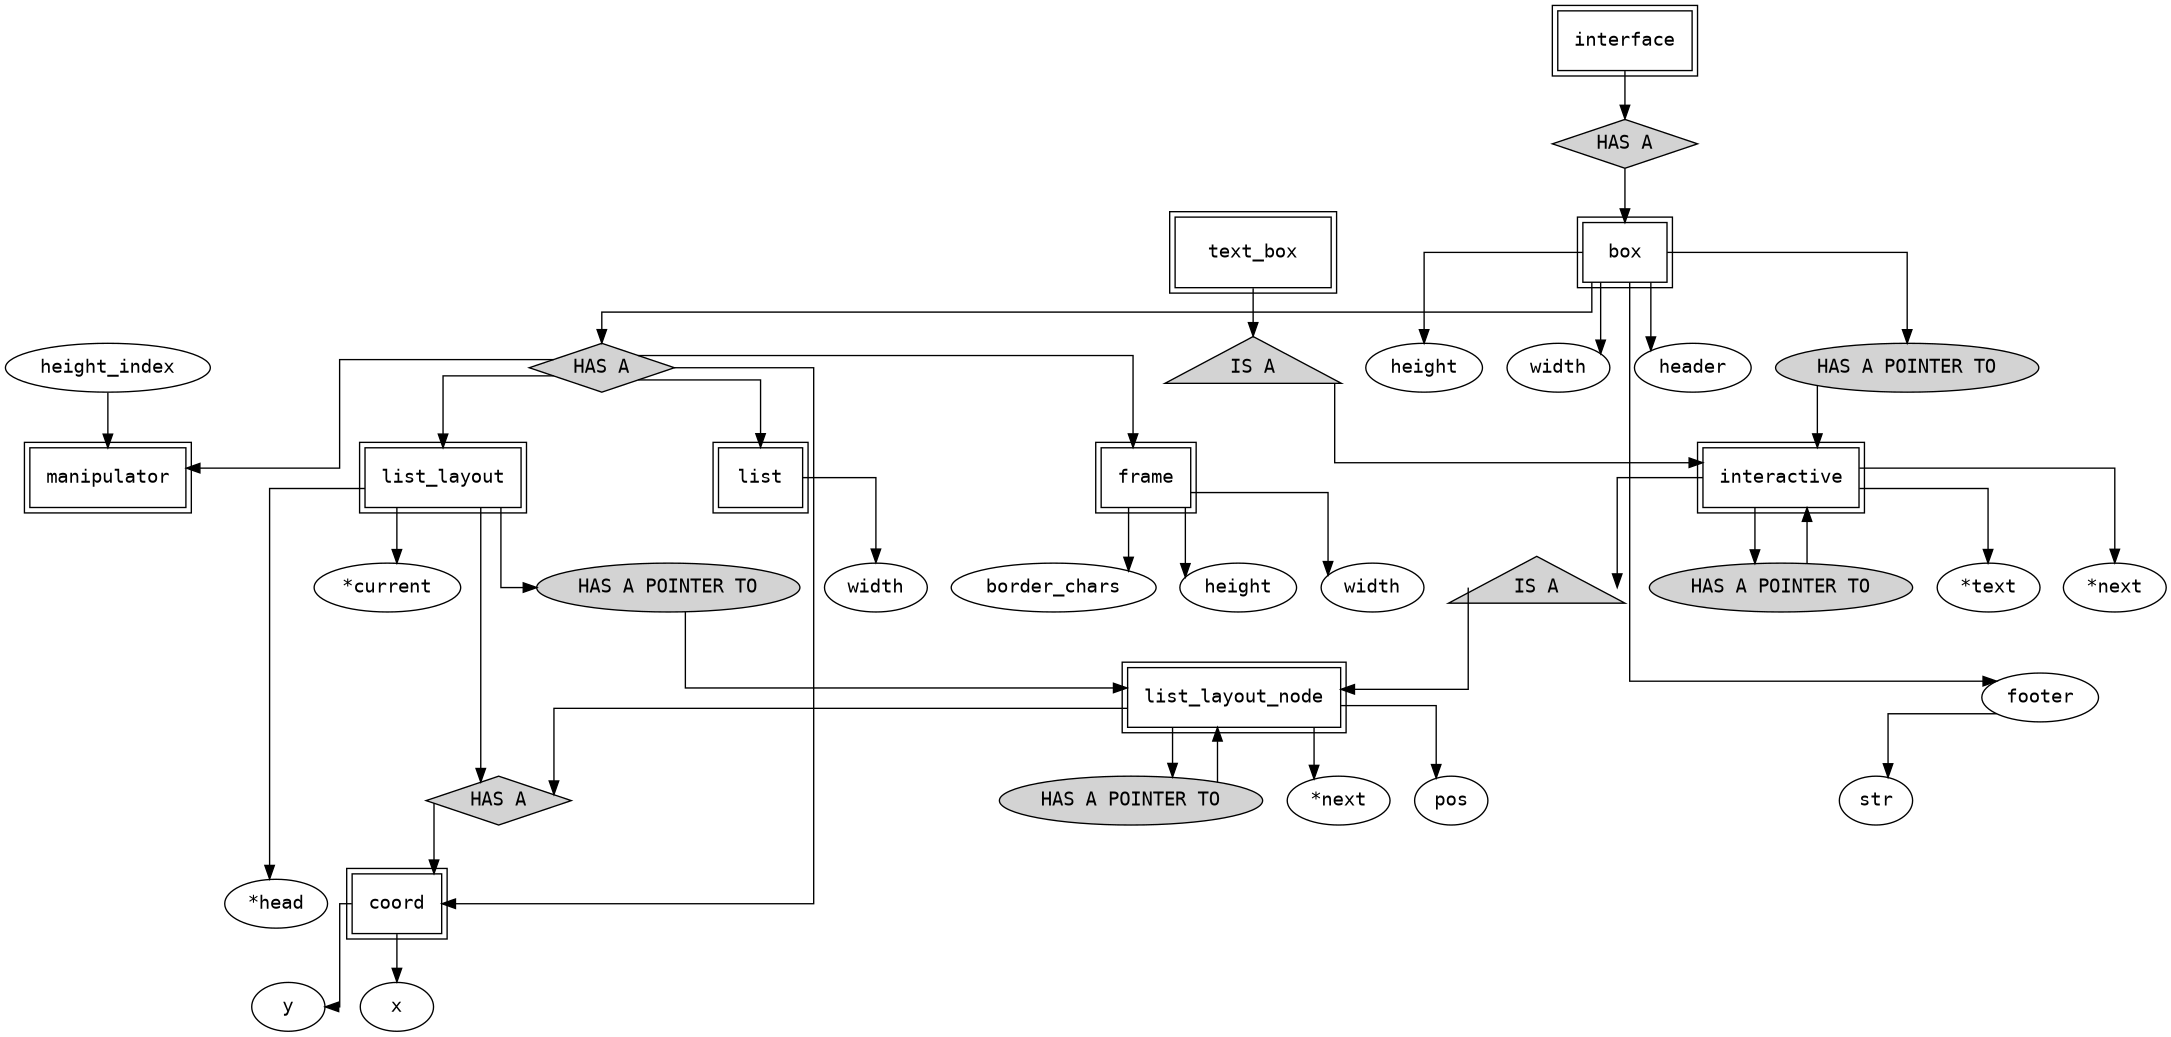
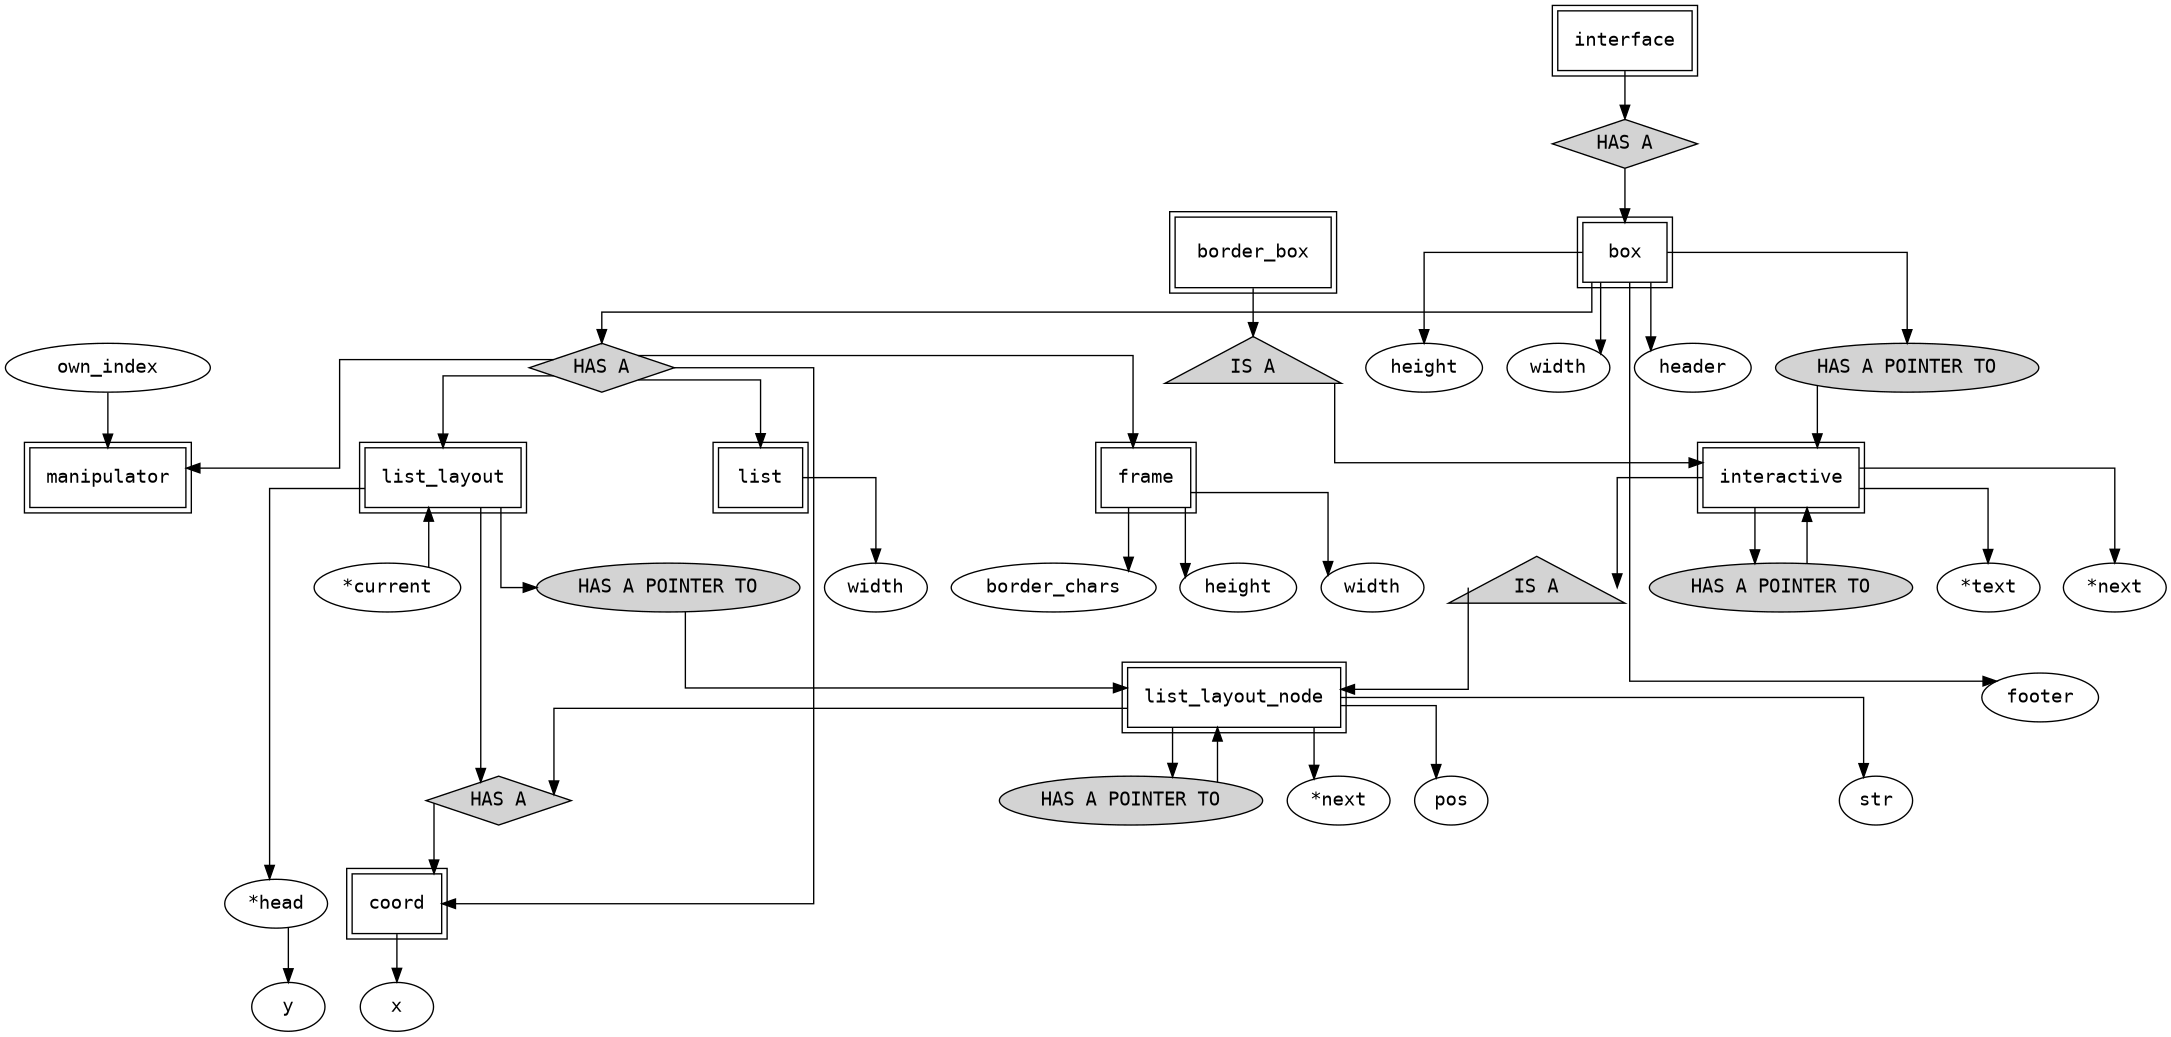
node "text_box": label "text_box" -> "border_box"
node "height_index": label "height_index" -> "own_index"
edge "list_layout" -> "*current": reversed
edge "footer" -> "str": now "list_layout_node" -> "str"
edge "coord" -> "y": now "*head" -> "y"
